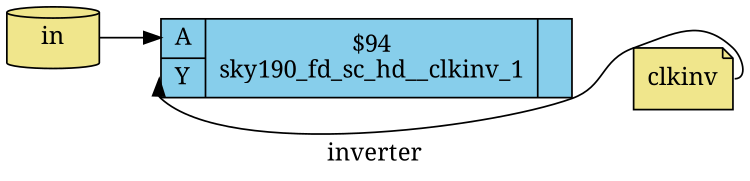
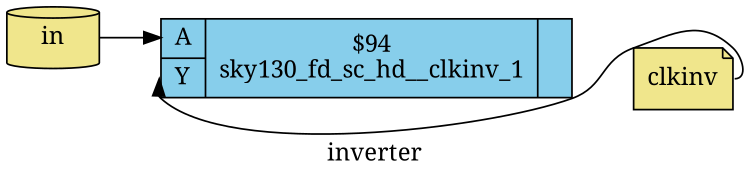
node "A": text "sky190_fd_sc_hd__clkinv_1" -> "sky130_fd_sc_hd__clkinv_1"
